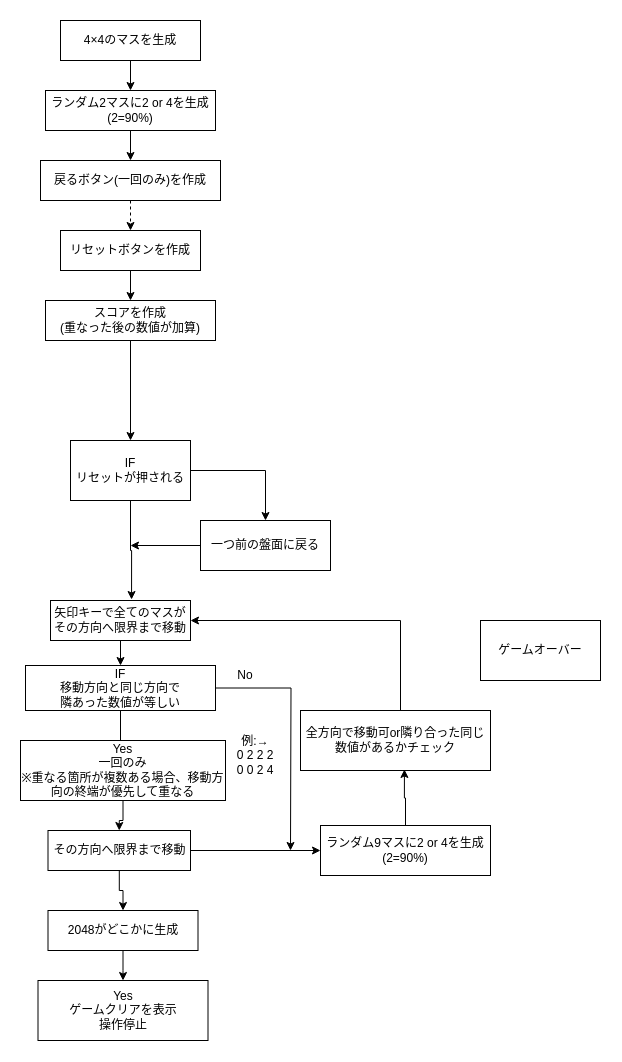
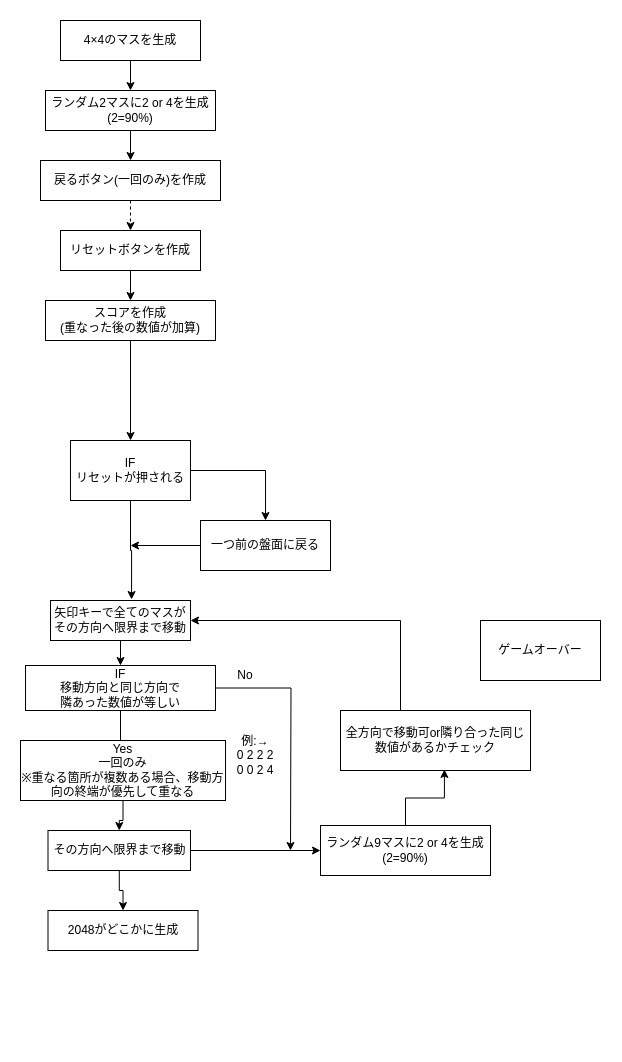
node "全方向で移動可or隣り合った同じ数値があるかチェック": moved (396, 741) -> (436, 741)
edge "2048がどこかに生成" -> "Yes ゲームクリアを表示 操作停止": removed
node "Yes ゲームクリアを表示 操作停止": removed
